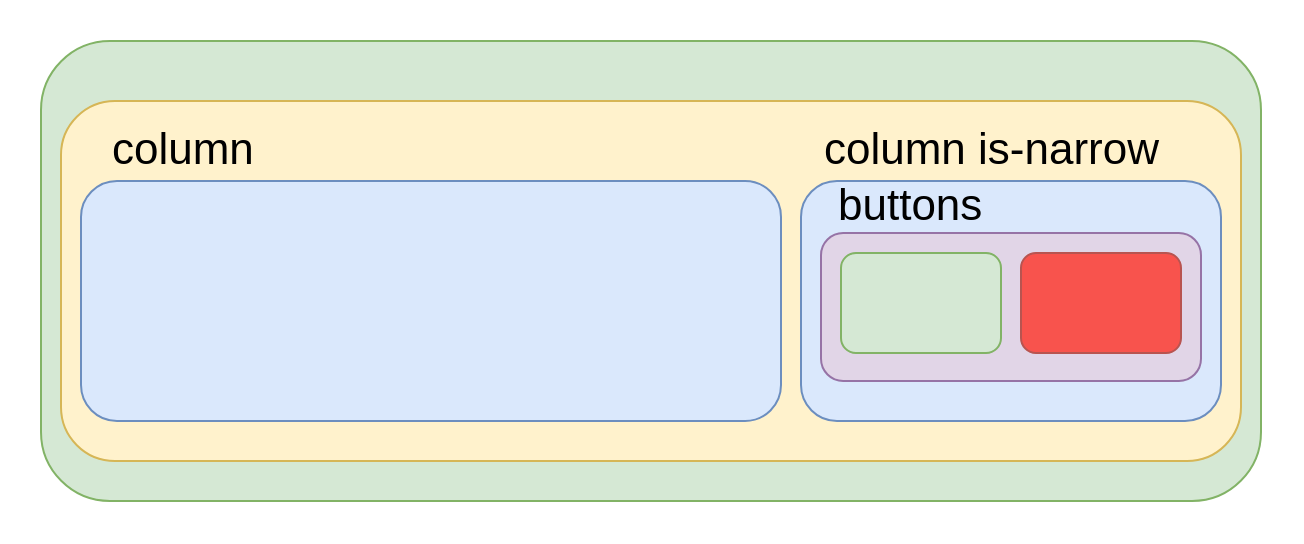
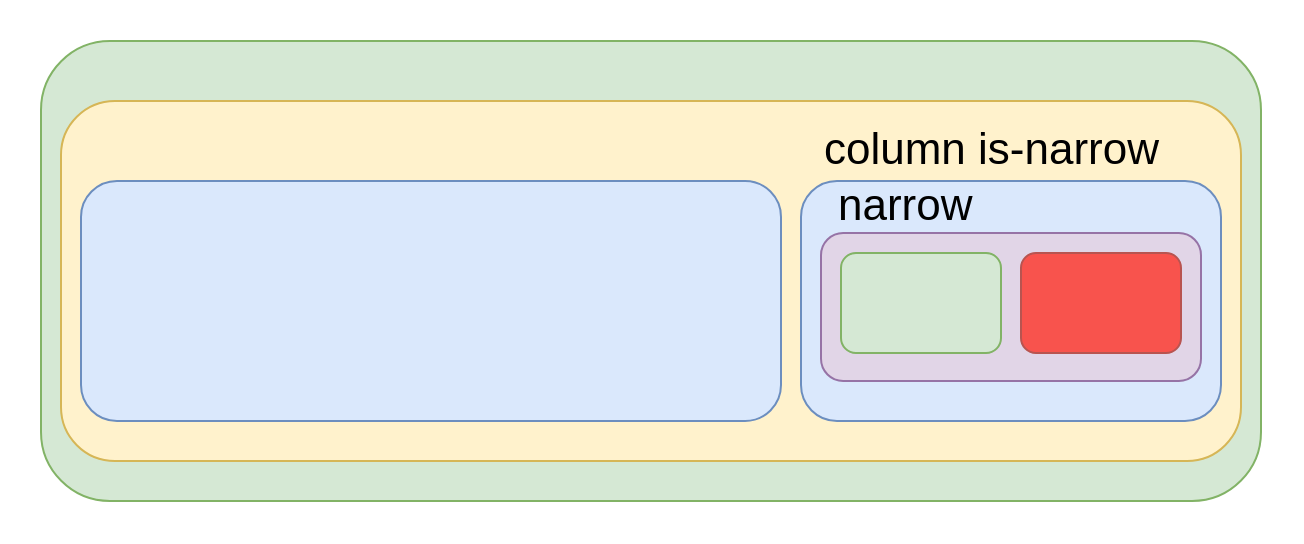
node "column": removed
node "buttons": label "buttons" -> "narrow"
